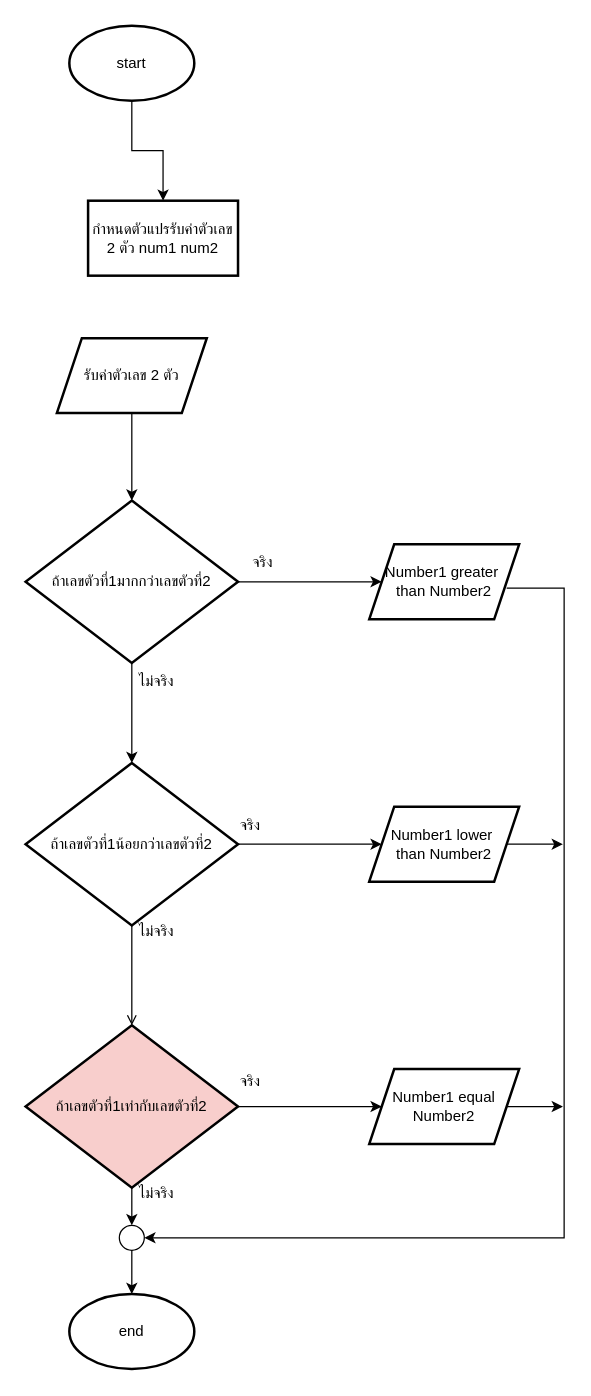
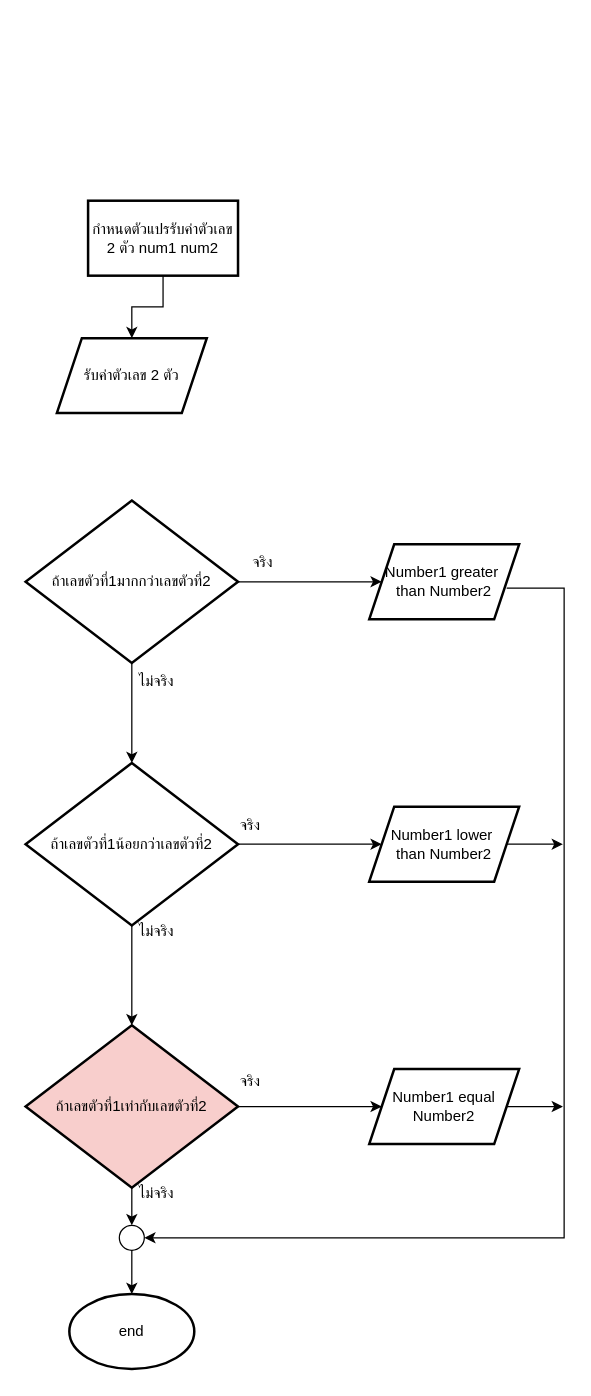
node "start": removed
edge "start" -> "กำหนดตัวแปรรับค่าตัวเลข 2 ตัว num1 num2": removed
edge "กำหนดตัวแปรรับค่าตัวเลข 2 ตัว num1 num2" -> "รับค่าตัวเลข 2 ตัว": added
edge "รับค่าตัวเลข 2 ตัว" -> "ถ้าเลขตัวที่1มากกว่าเลขตัวที่2": removed
edge "ถ้าเลขตัวที่1น้อยกว่าเลขตัวที่2" -> "ถ้าเลขตัวที่1เท่ากับเลขตัวที่2": arrowhead open -> classic
